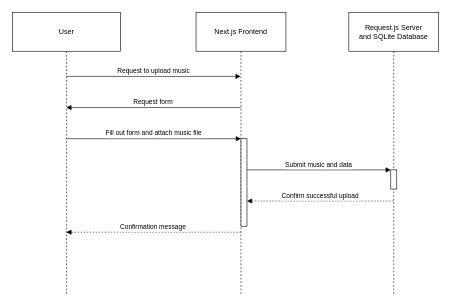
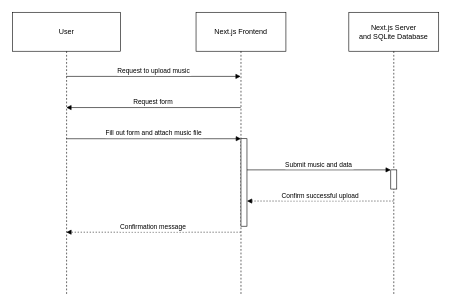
node "Request.js Server and SQLite Database": label "Request.js Server and SQLite Database" -> "Next.js Server and SQLite Database"
